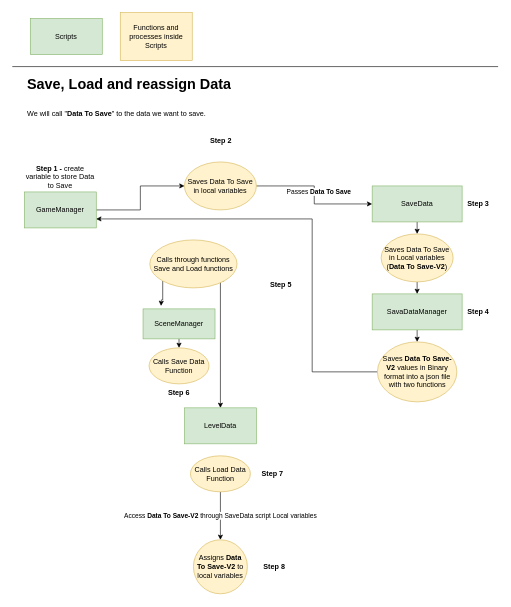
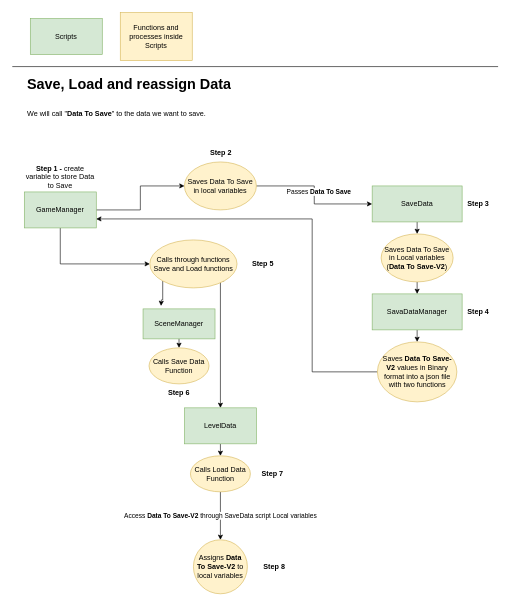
node "Step 2": moved (221, 141) -> (221, 153)
edge "GameManager" -> "Calls through functions Save and Load functions": added
node "Step 5": moved (281, 285) -> (263, 264)
edge "LevelData" -> "Calls Load Data Function": added
